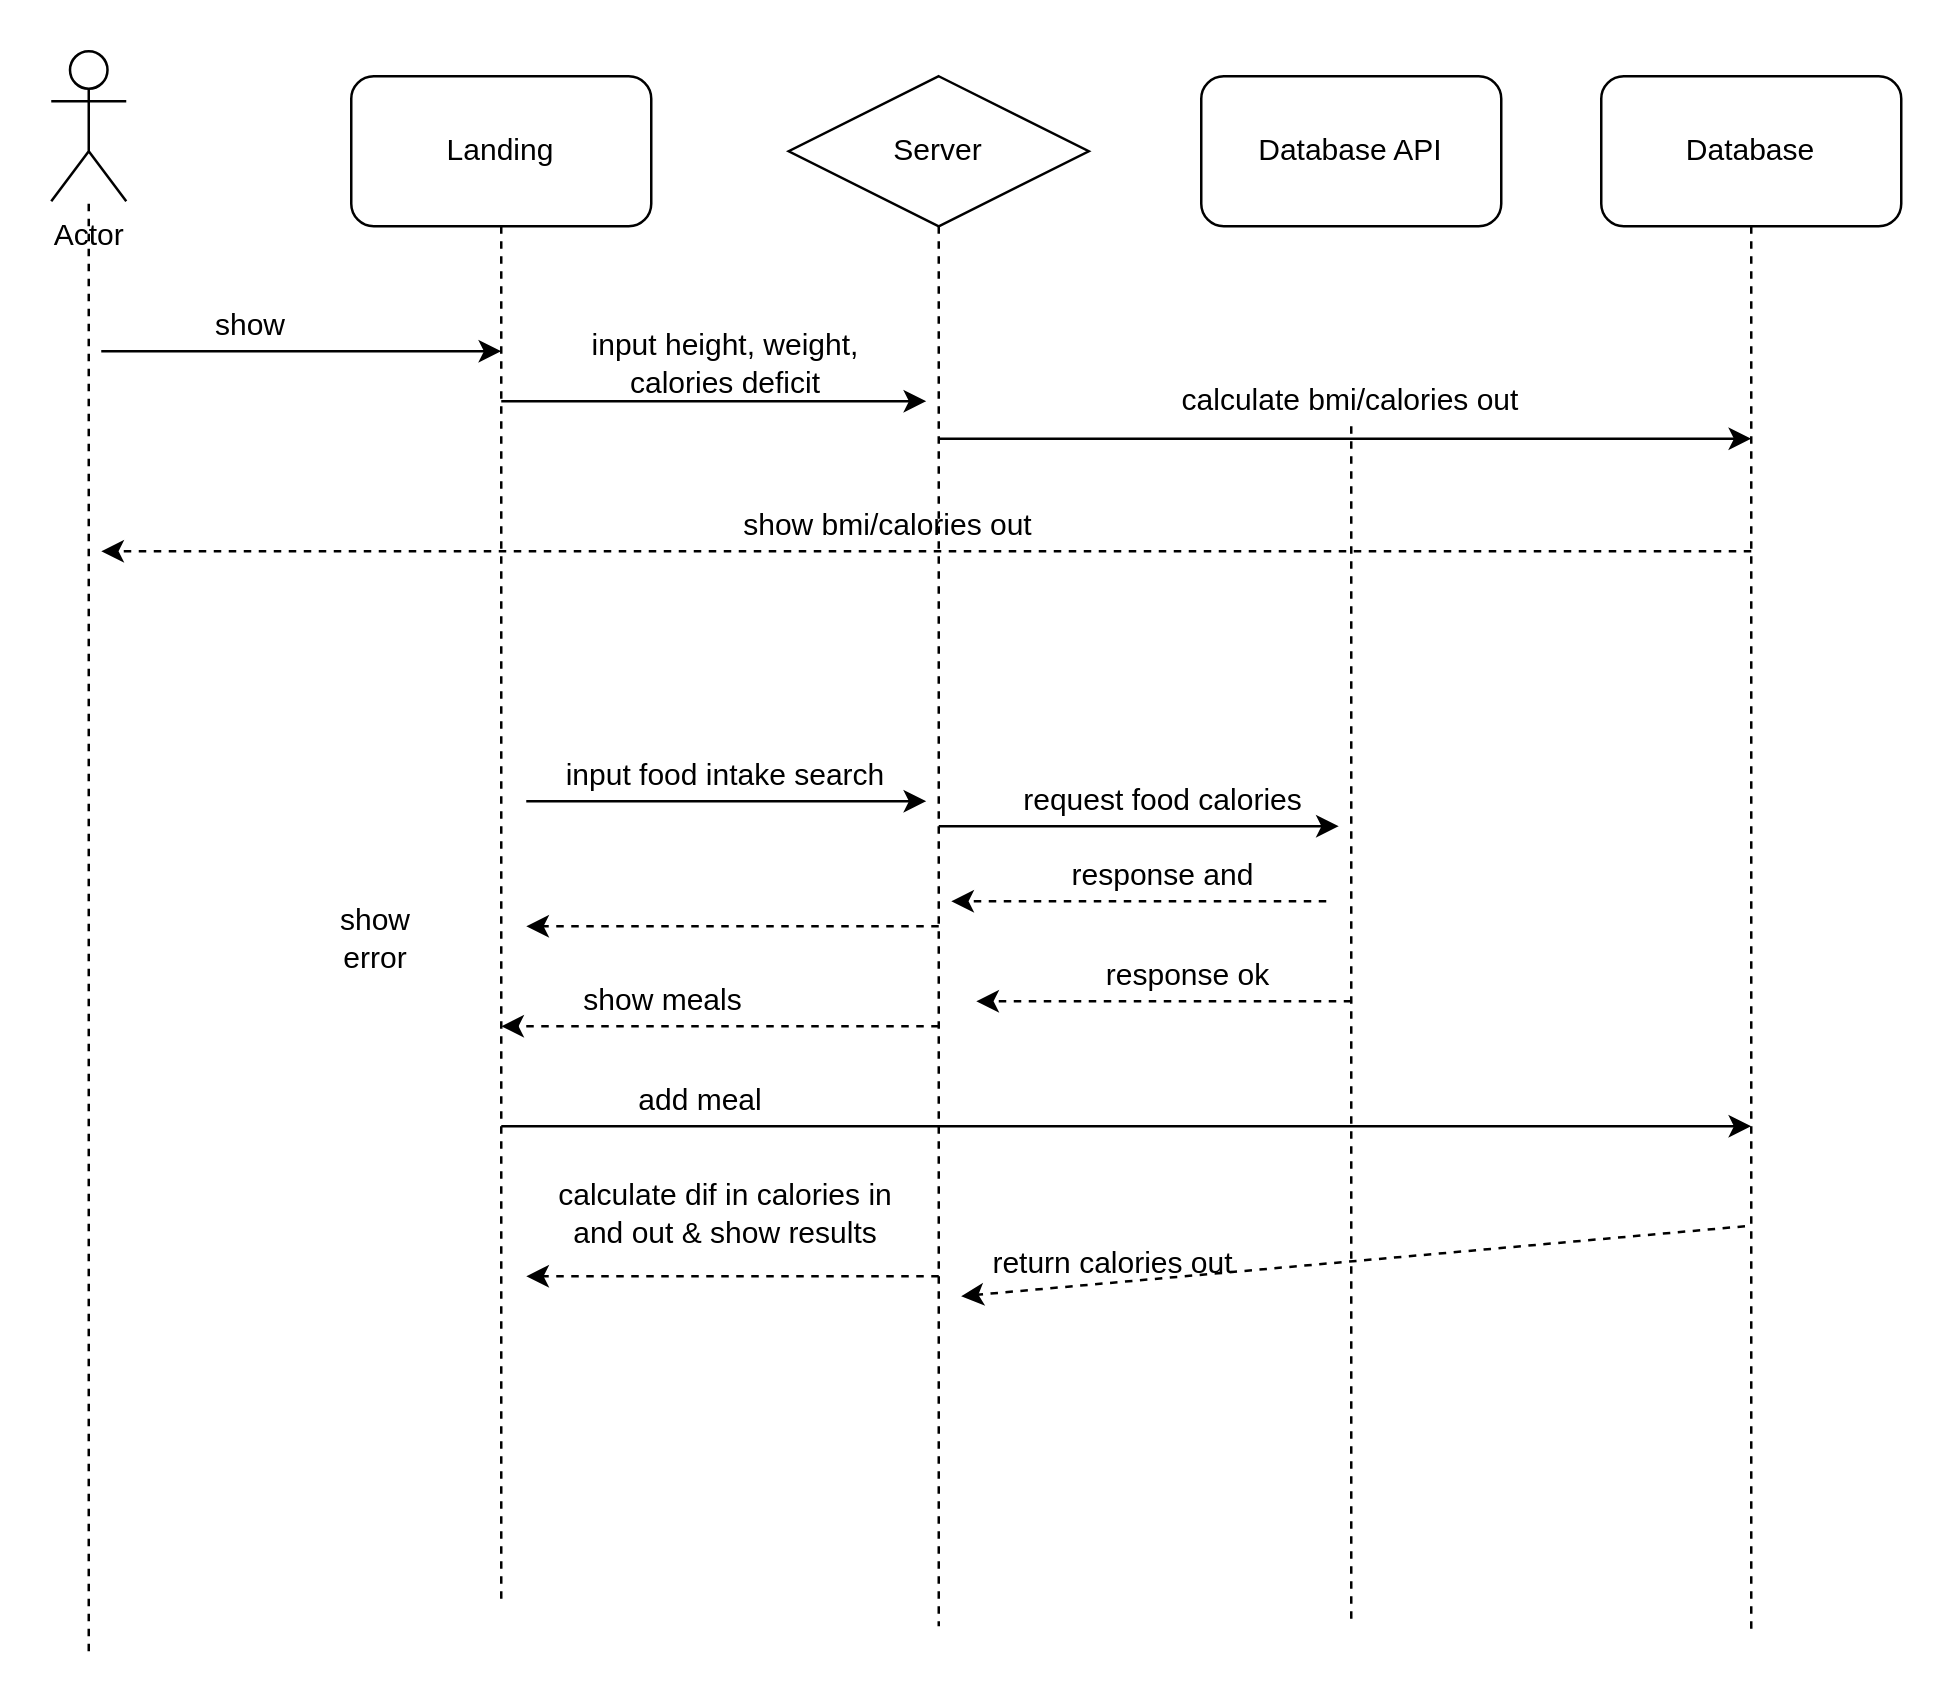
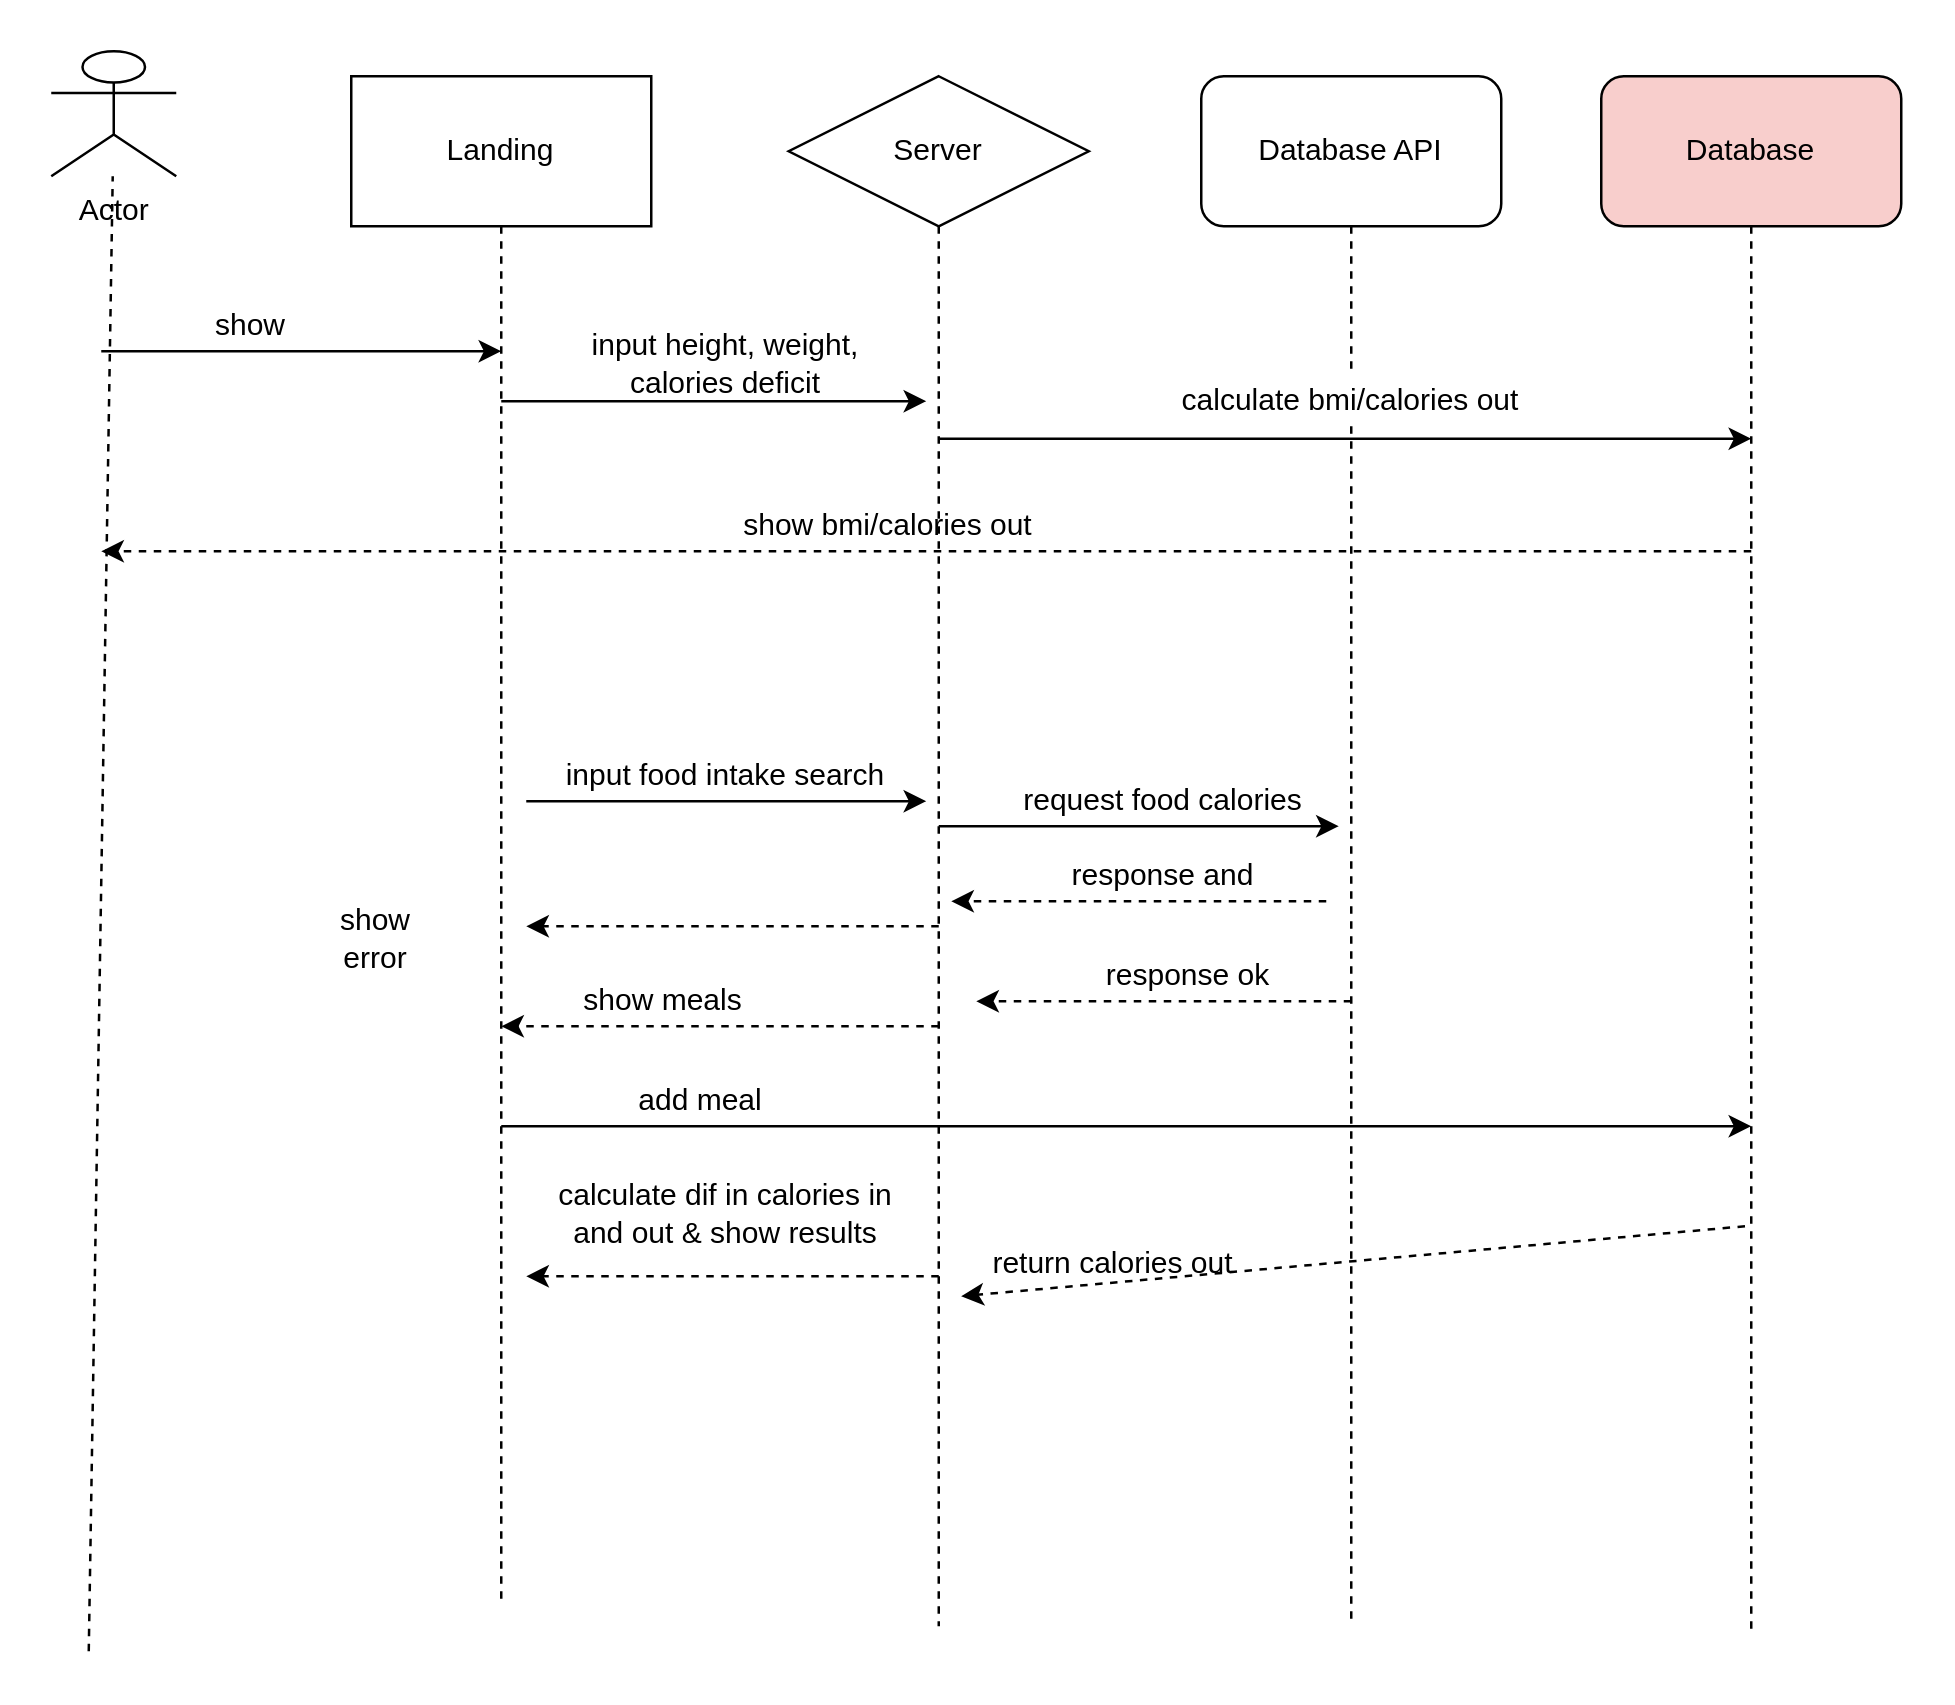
node "Actor": size 75x150 -> 125x125
node "Landing": shape rounded rectangle -> rectangle
node "Database": fillcolor #ffffff -> #f8cecc
edge "Database API" -- "calculate bmi/calories out": added
